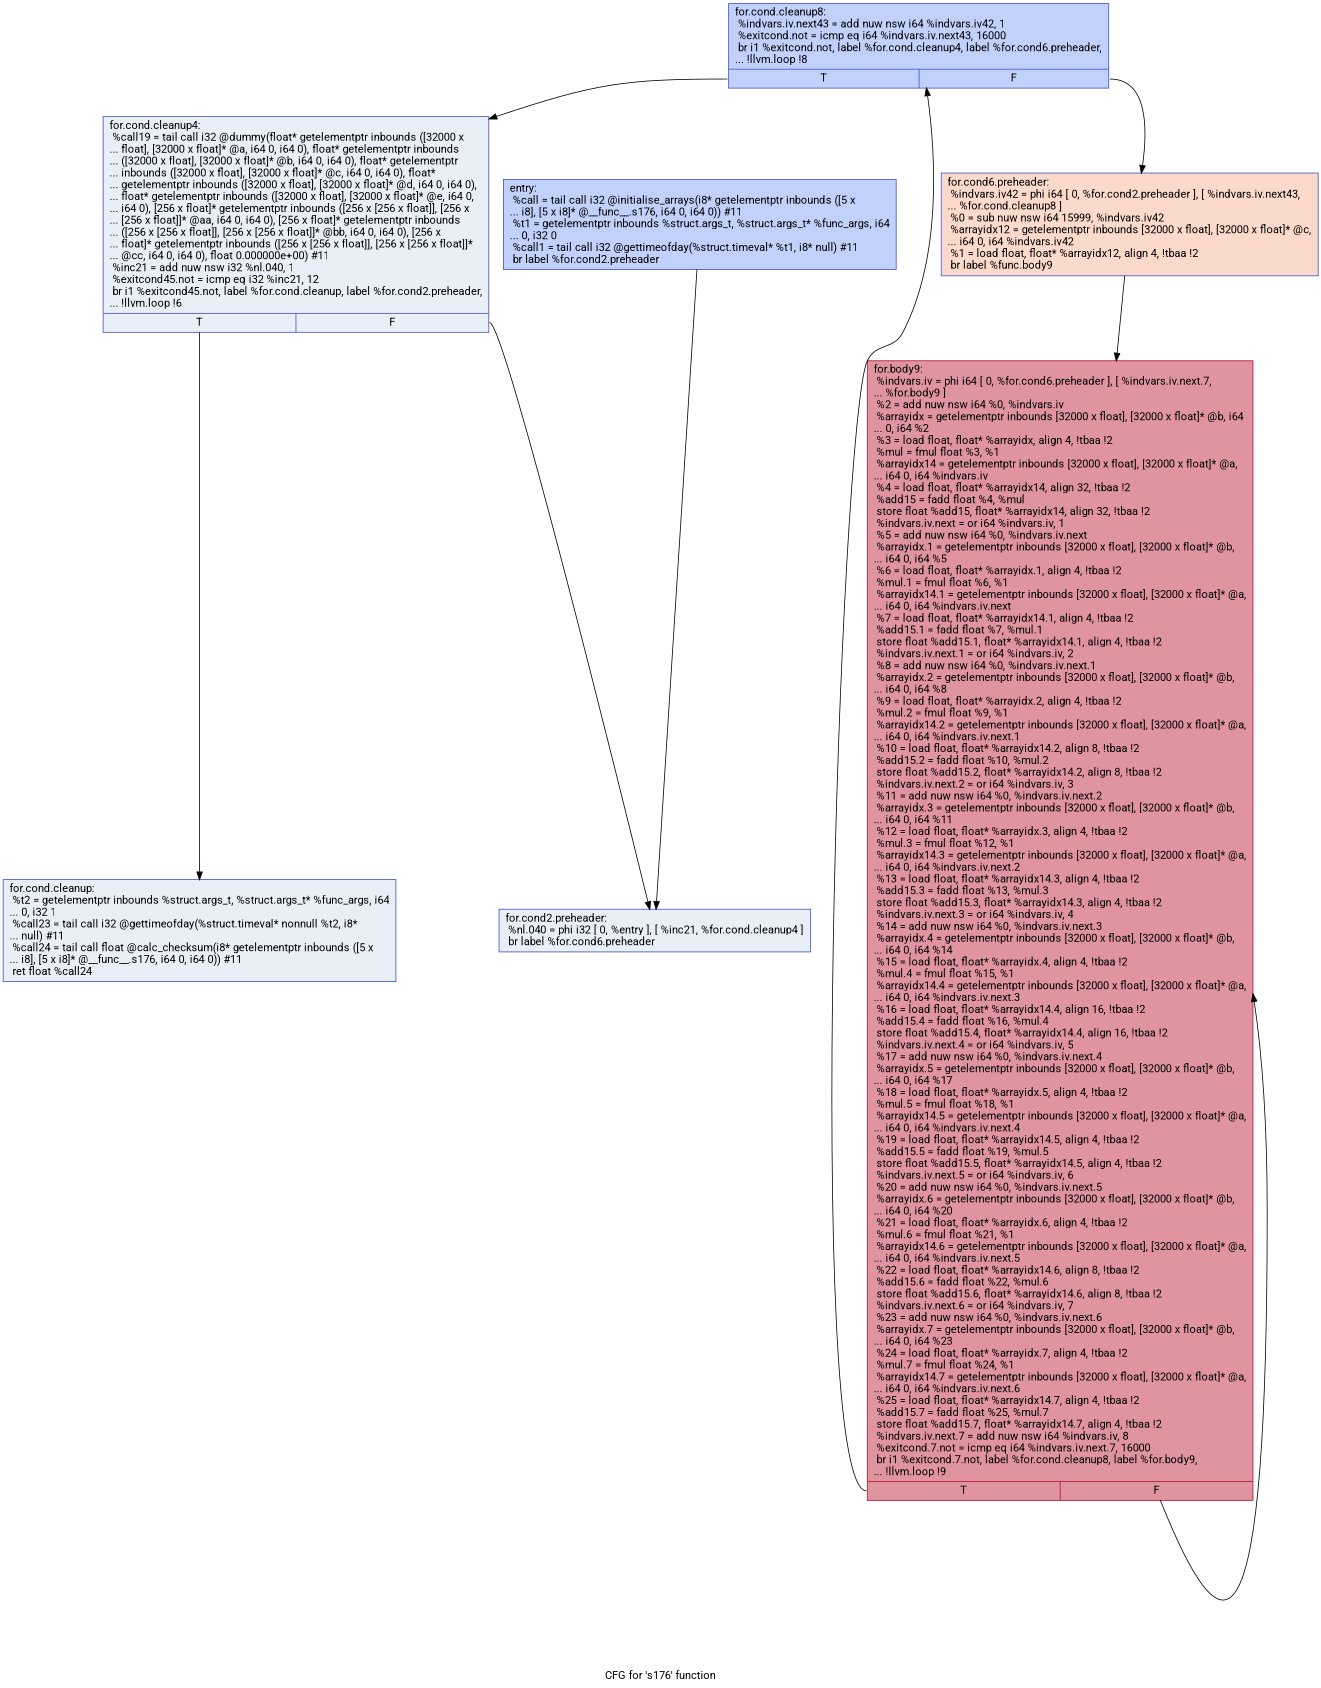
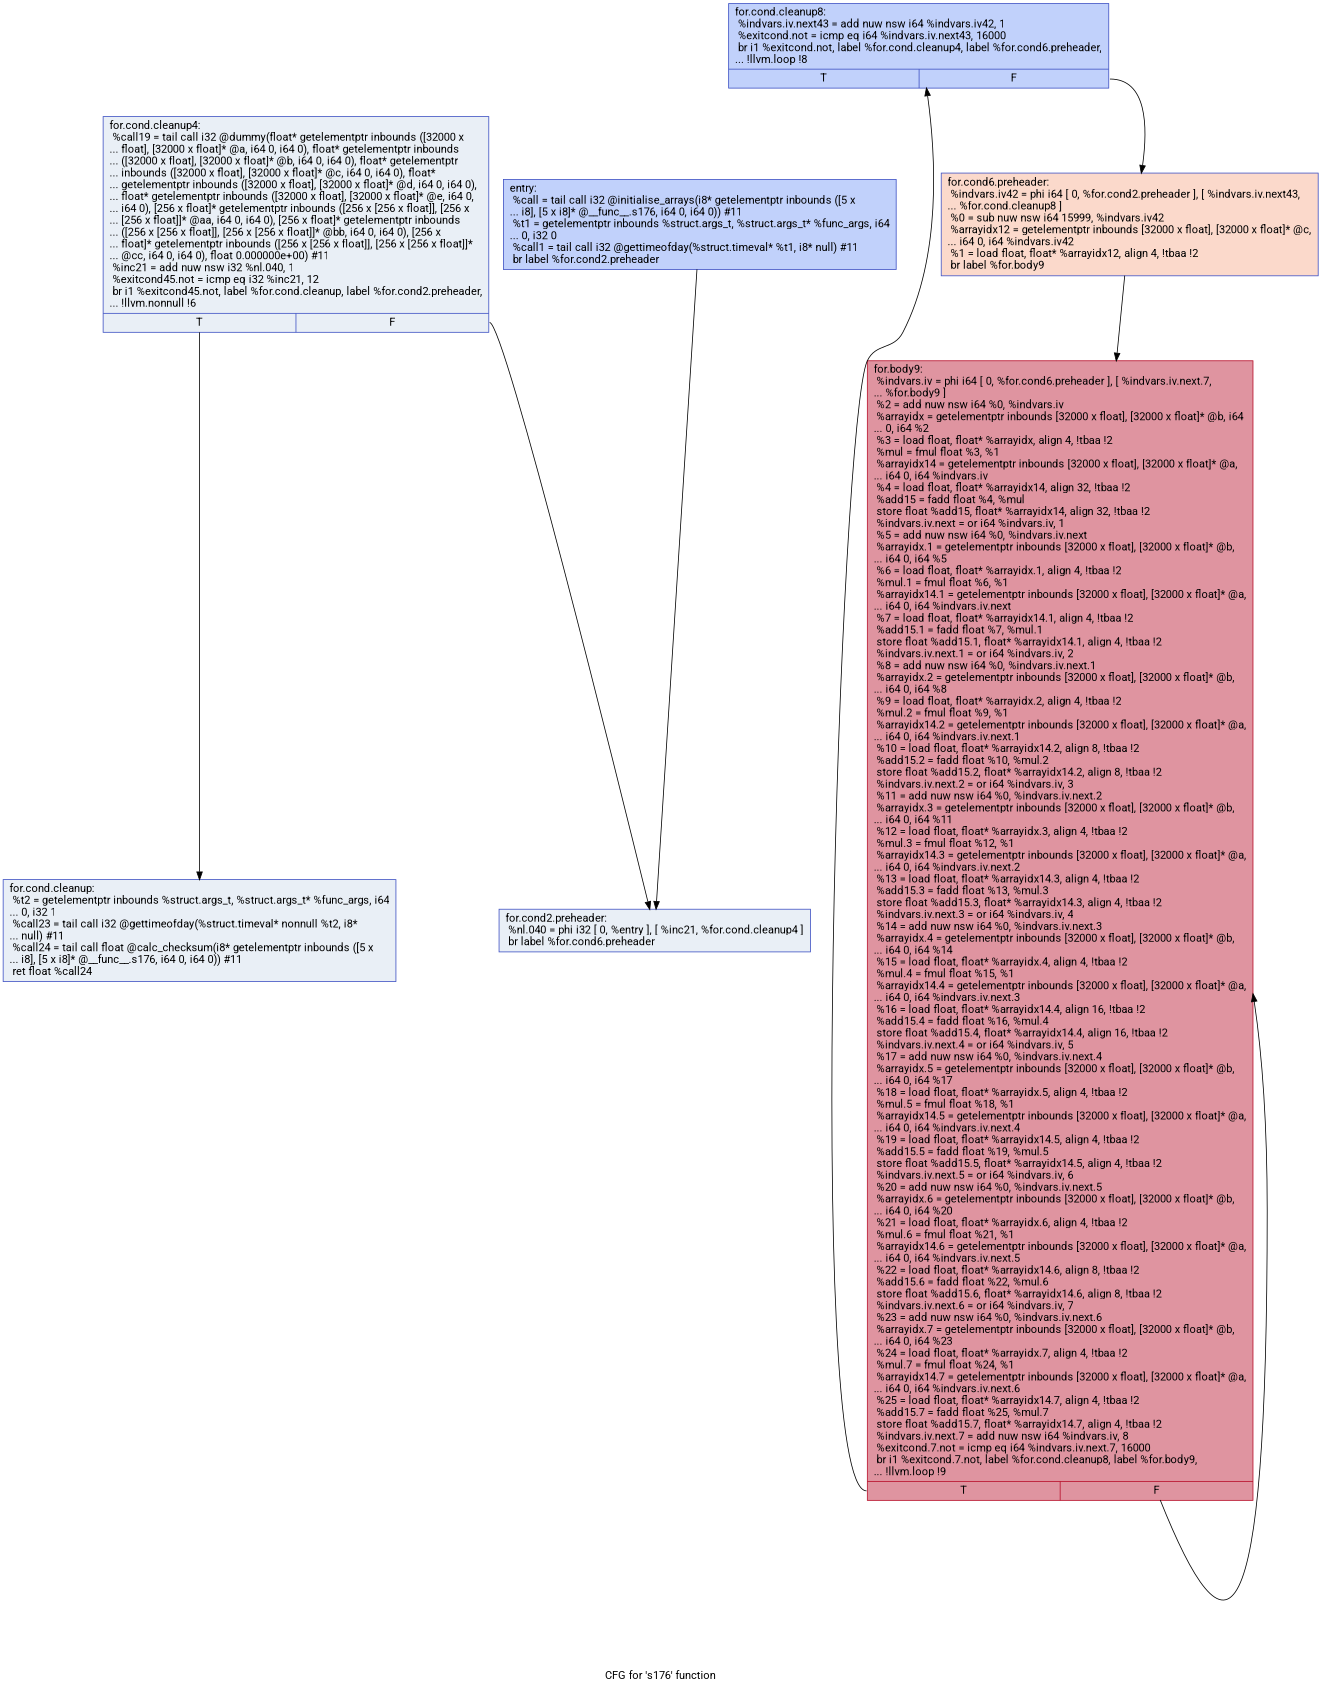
edge "for.cond.cleanup8:" -> "for.cond.cleanup4:": removed
node "for.cond6.preheader:": text "br label %func.body9" -> "br label %for.body9"
node "for.cond.cleanup4:": text "... !llvm.loop !6" -> "... !llvm.nonnull !6"
